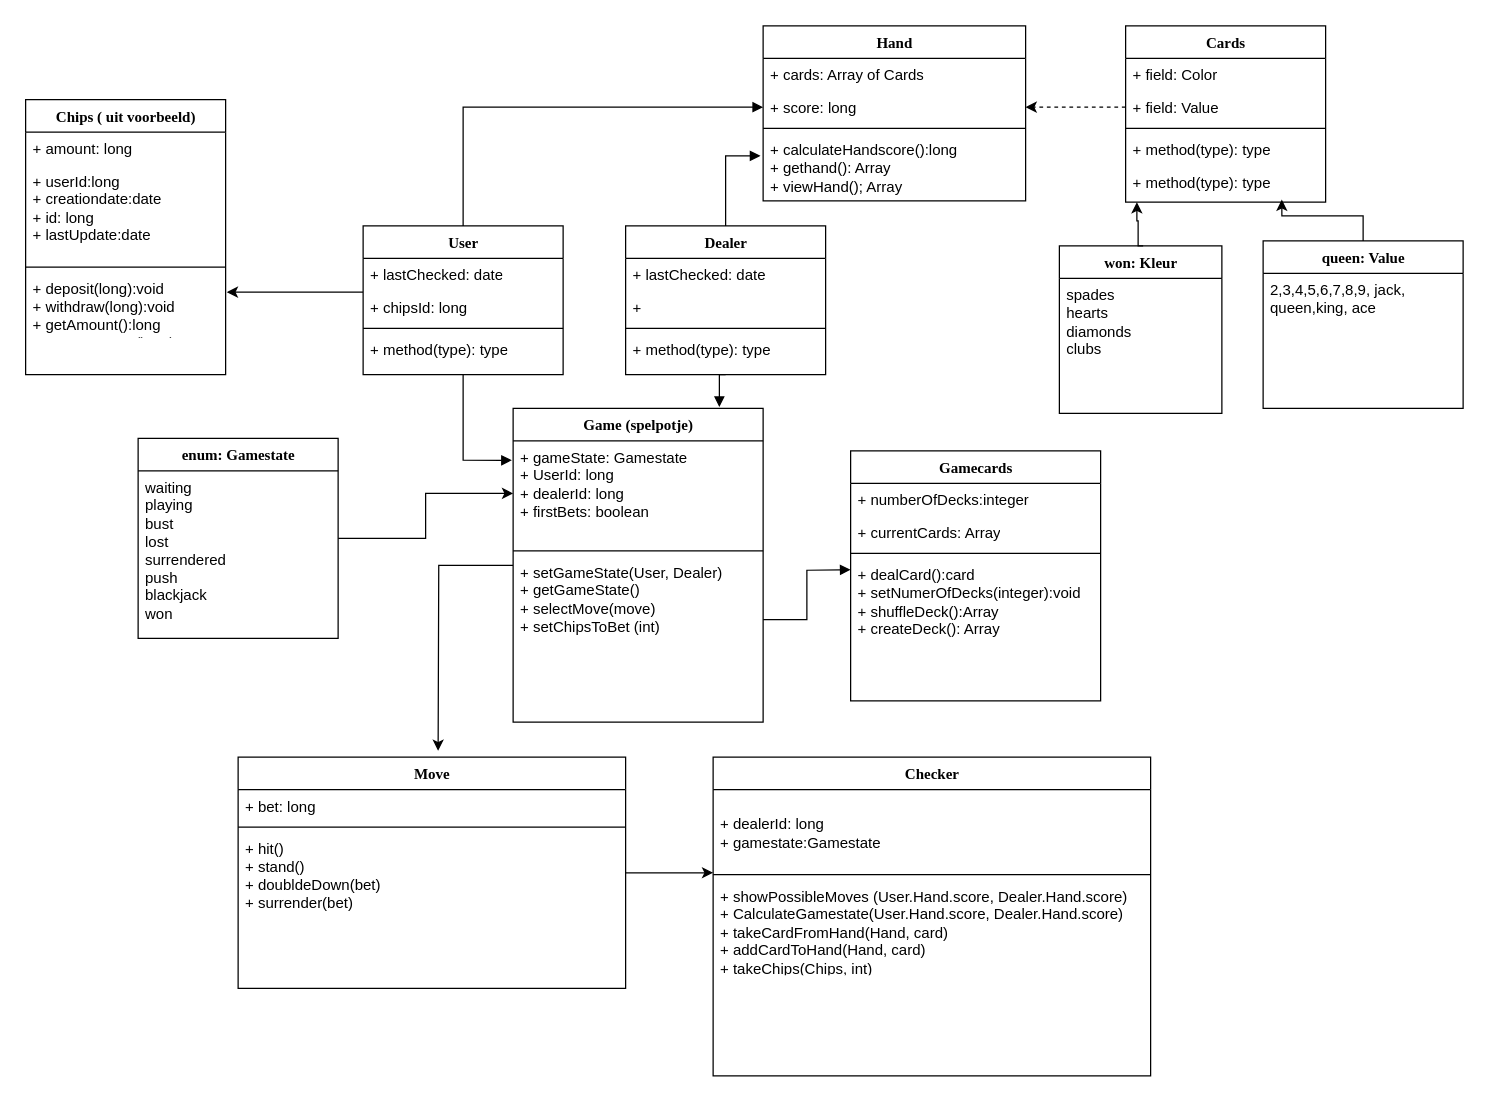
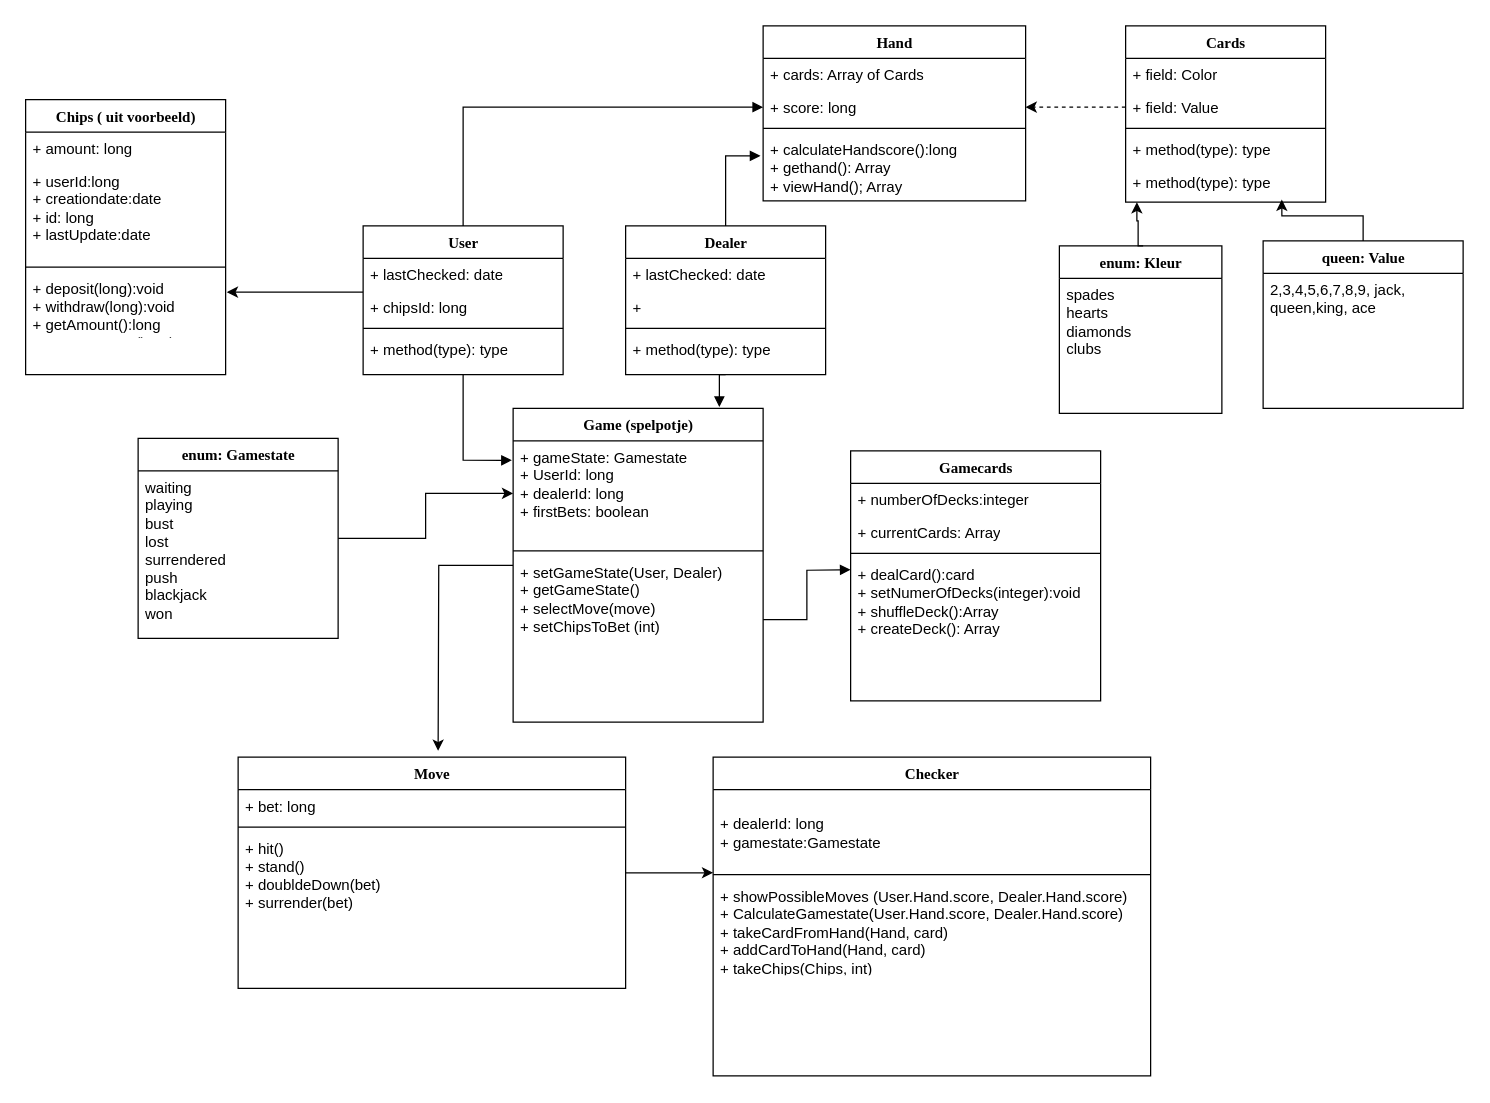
node "won: Kleur": label "won: Kleur" -> "enum: Kleur"
